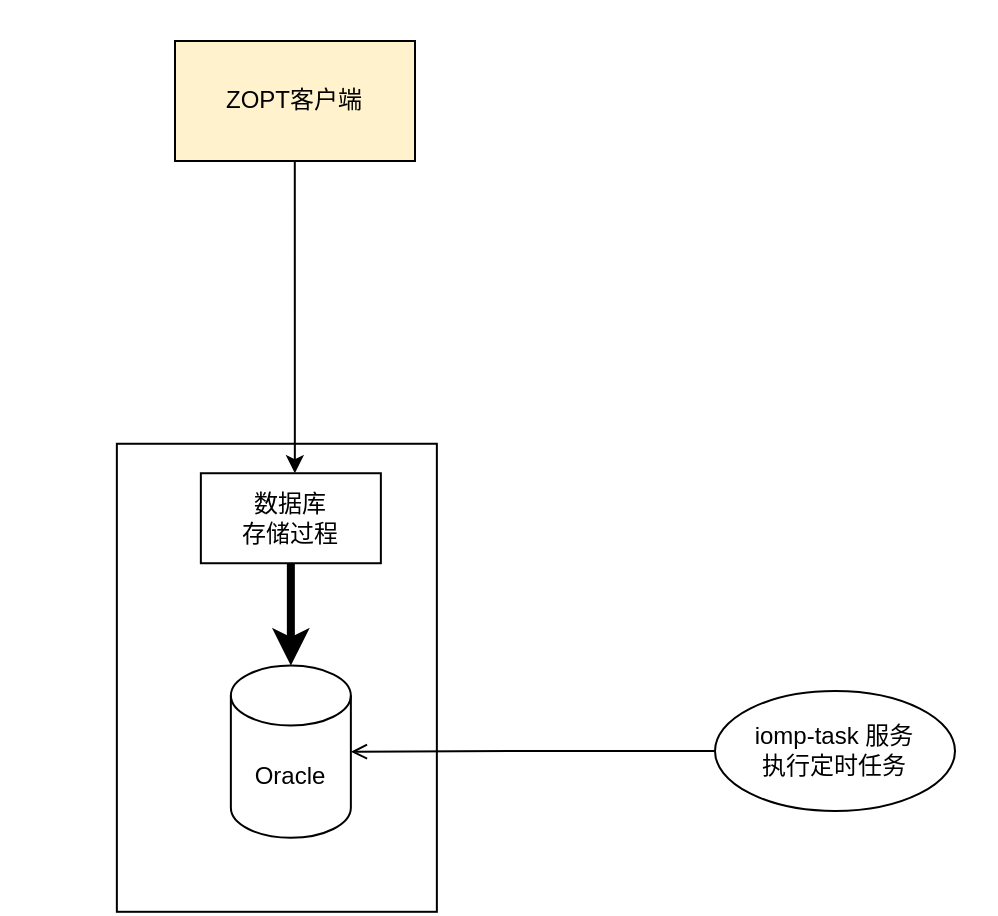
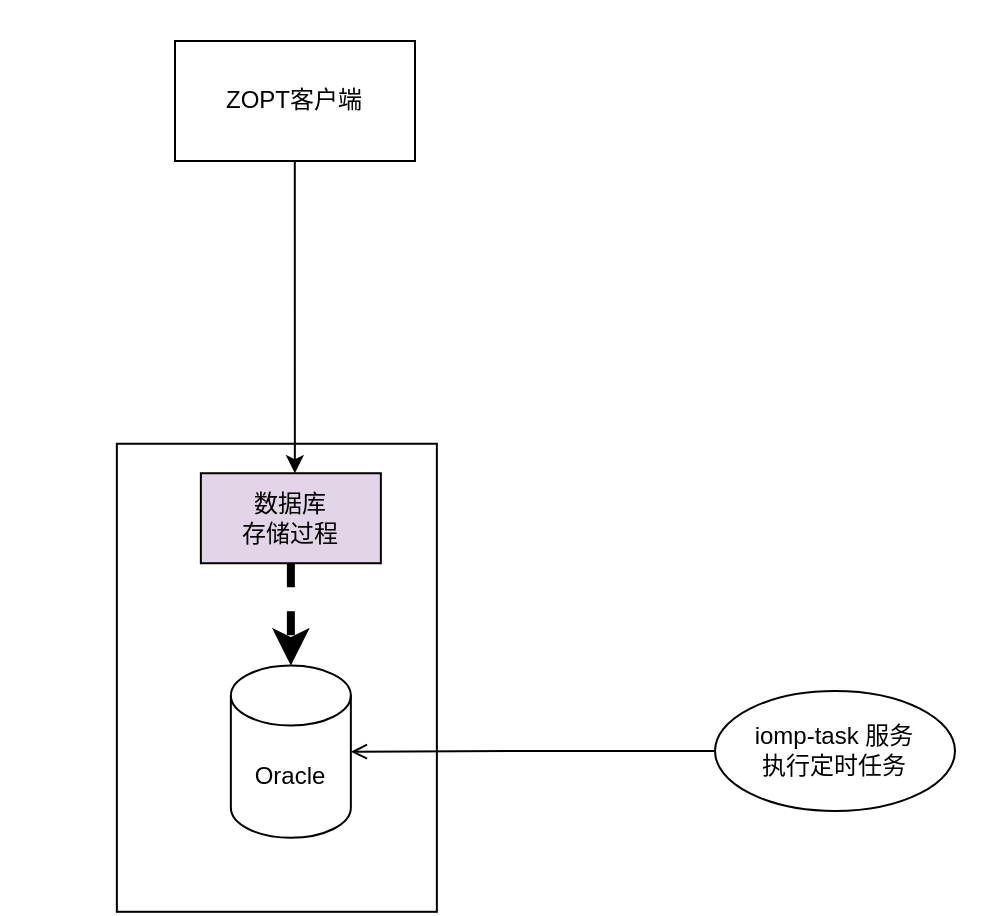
node "ZOPT客户端": fillcolor #fff2cc -> #ffffff
node "数据库 存储过程": fillcolor #ffffff -> #e1d5e7
edge "数据库 存储过程" -> "Oracle": style solid -> dashed
